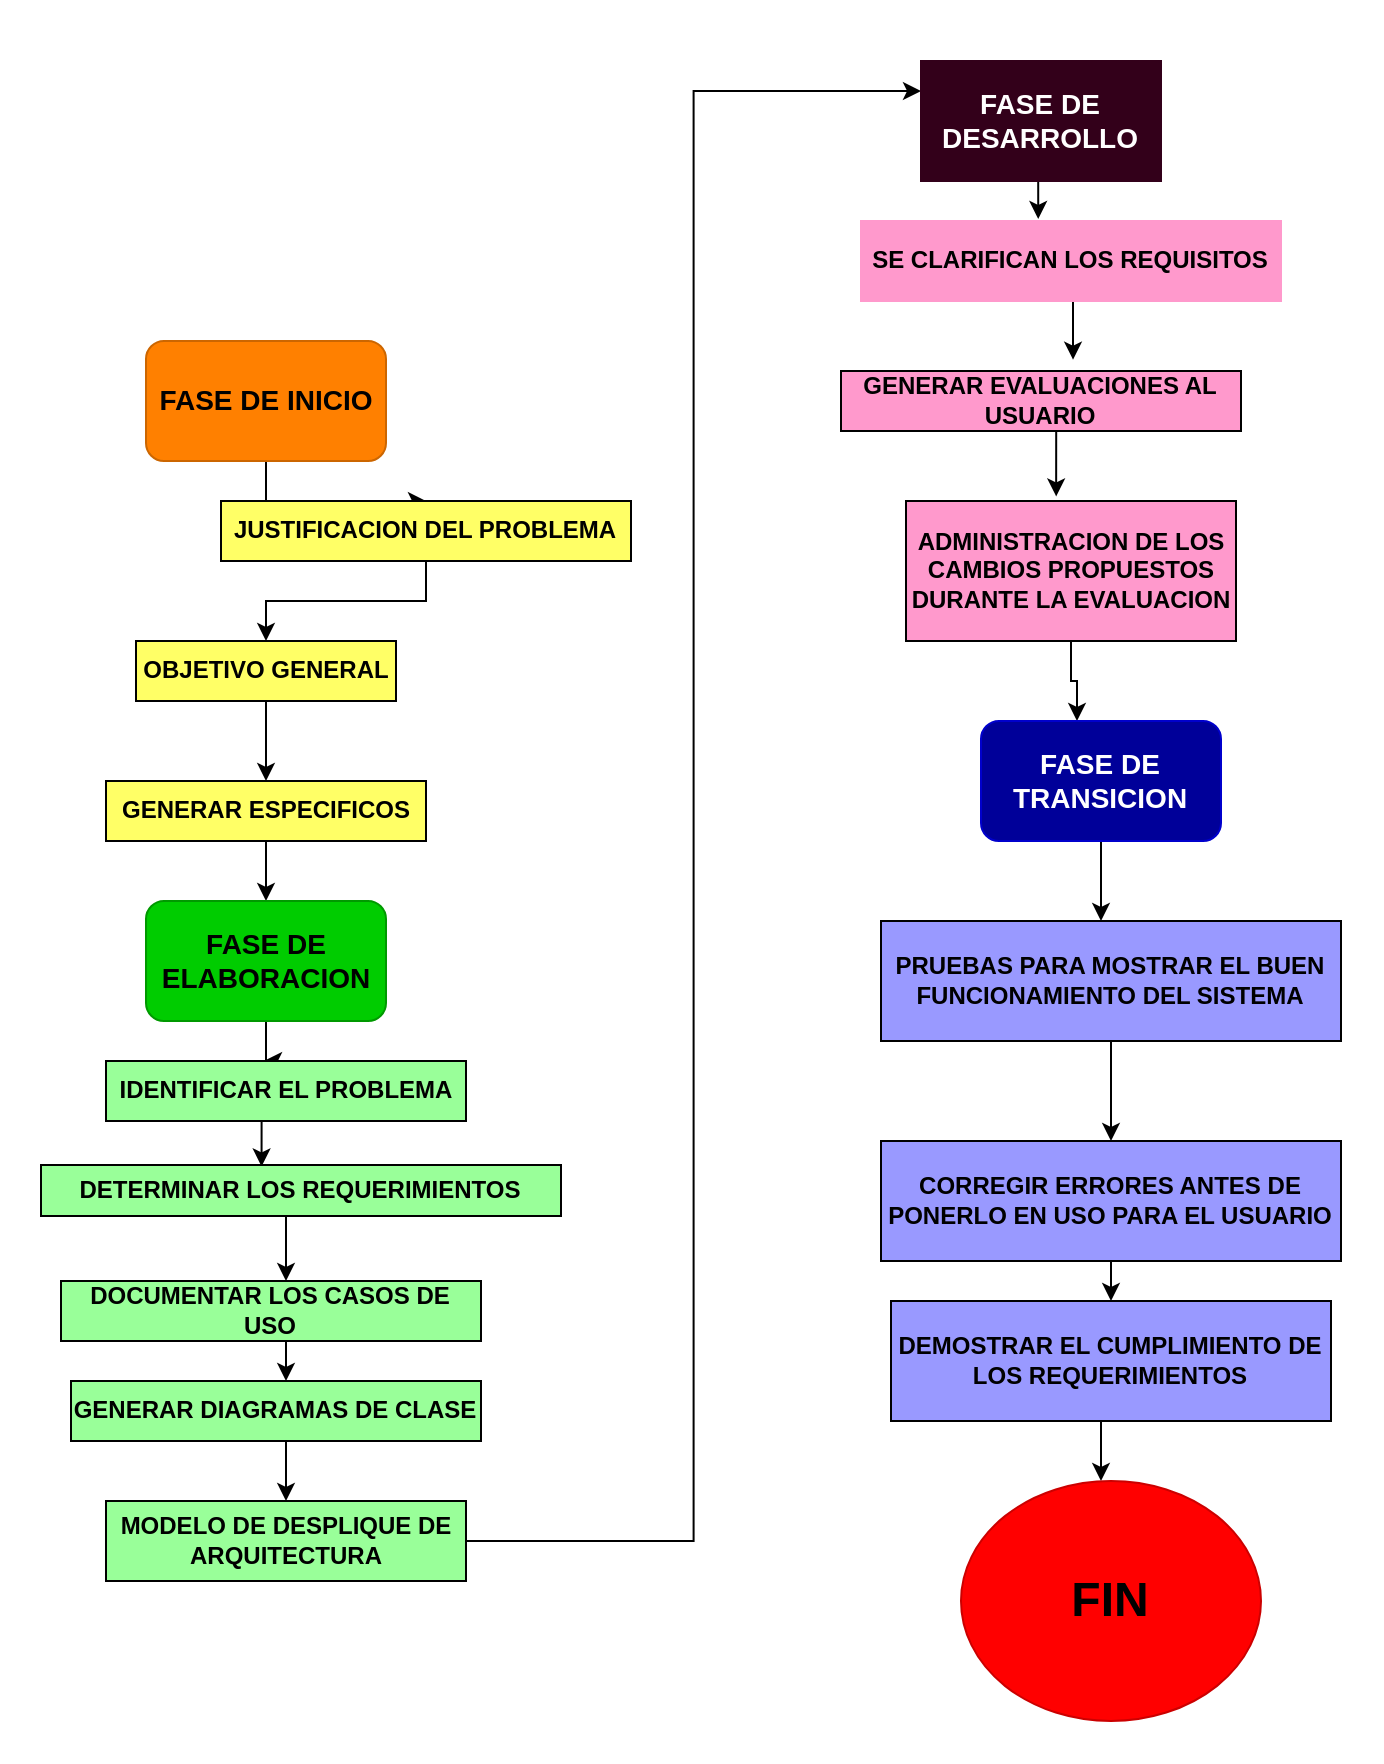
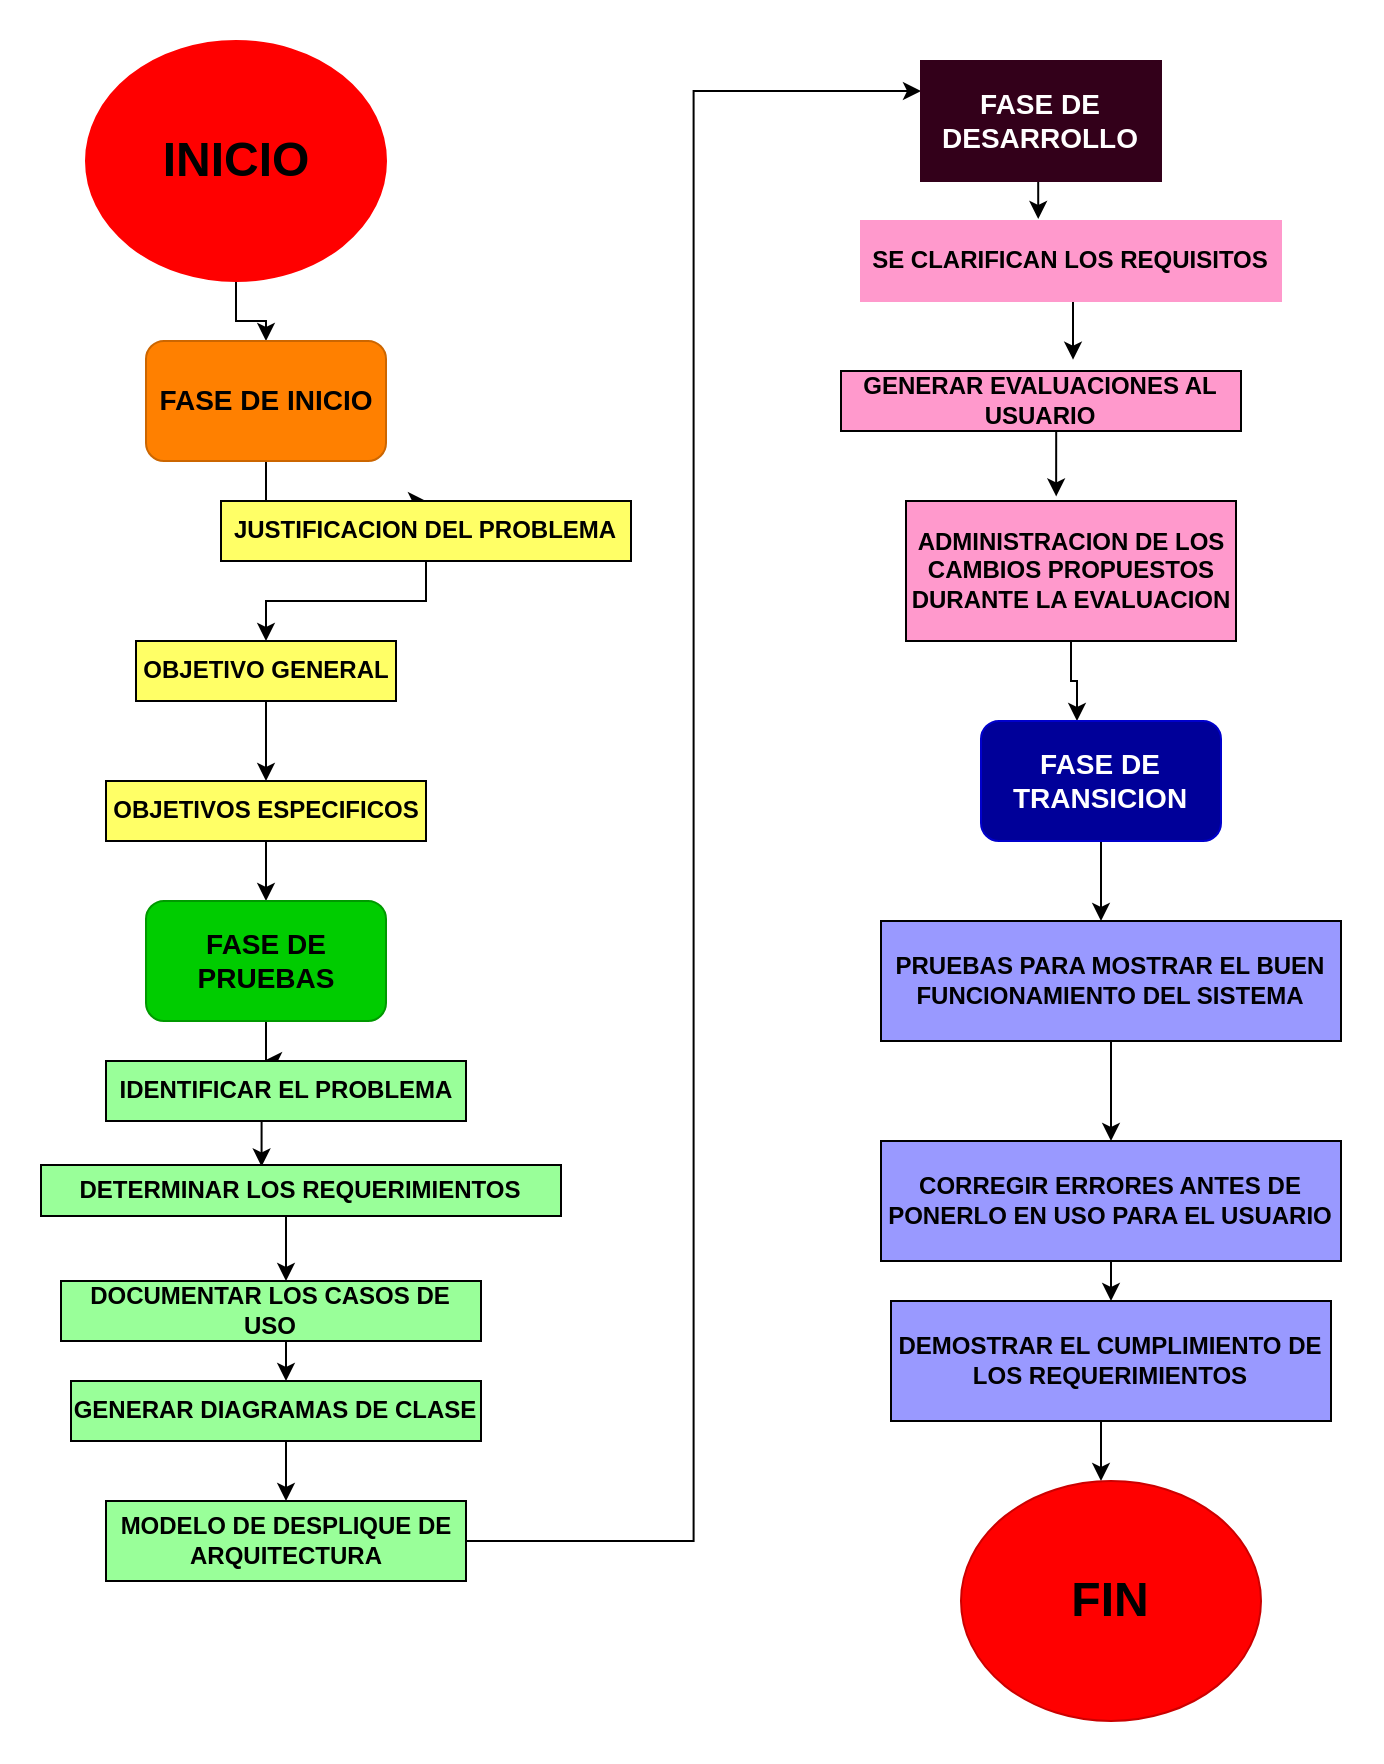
node "INICIO": added
edge "INICIO" -> "FASE DE INICIO": added
node "GENERAR ESPECIFICOS": label "GENERAR ESPECIFICOS" -> "OBJETIVOS ESPECIFICOS"
node "FASE DE ELABORACION": label "FASE DE ELABORACION" -> "FASE DE PRUEBAS"
